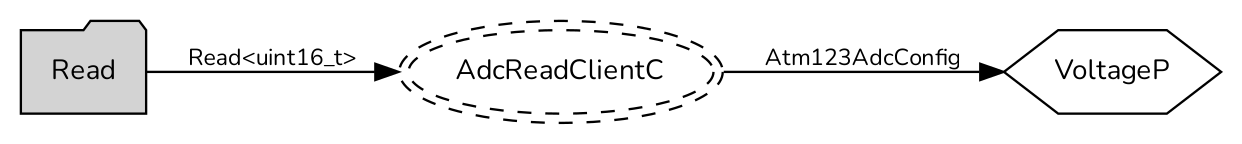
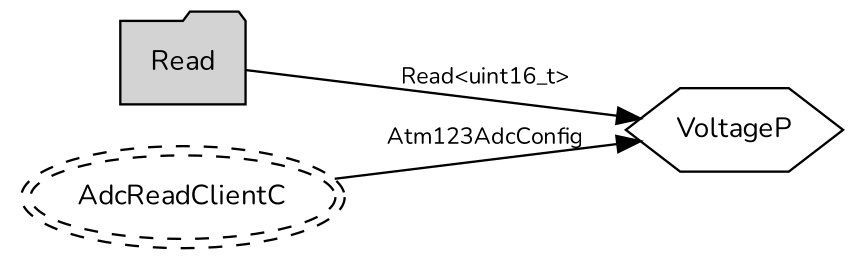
edge "Read" -> "AdcReadClientC": now "Read" -> "VoltageP"
